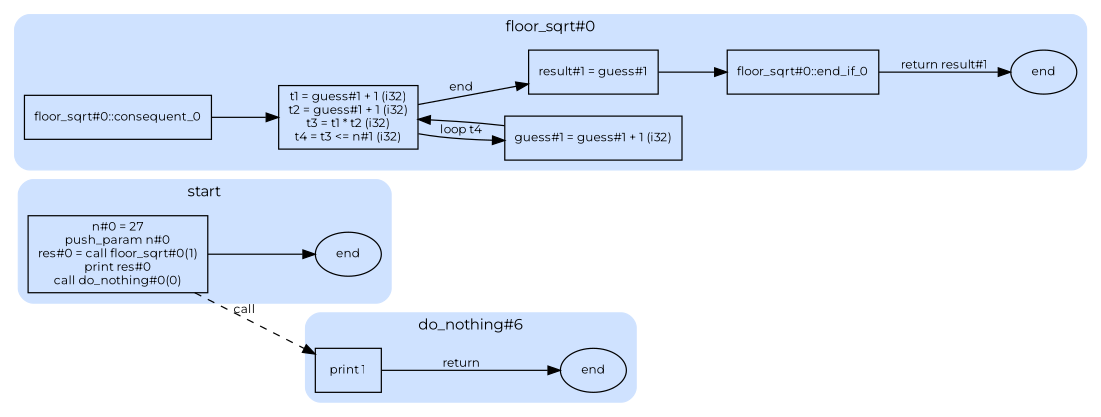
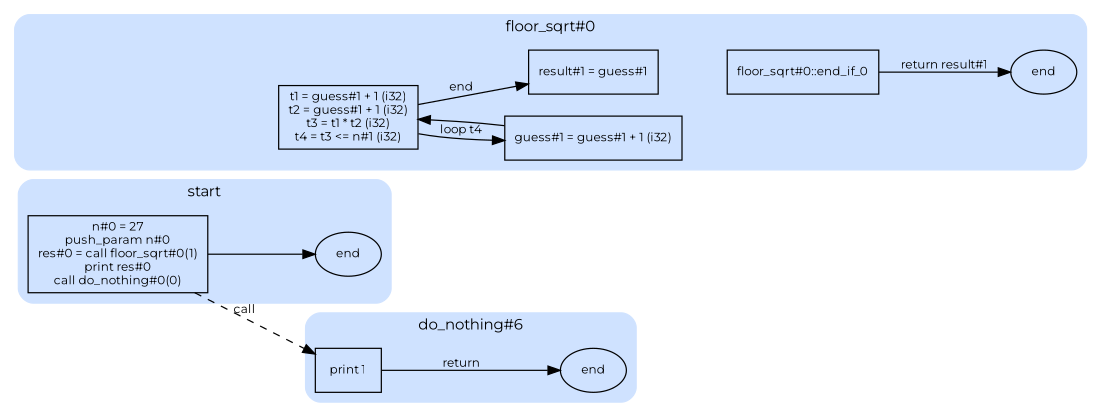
edge "result#1 = guess#1" -> "floor_sqrt#0::end_if_0": removed
node "floor_sqrt#0::consequent_0": removed
